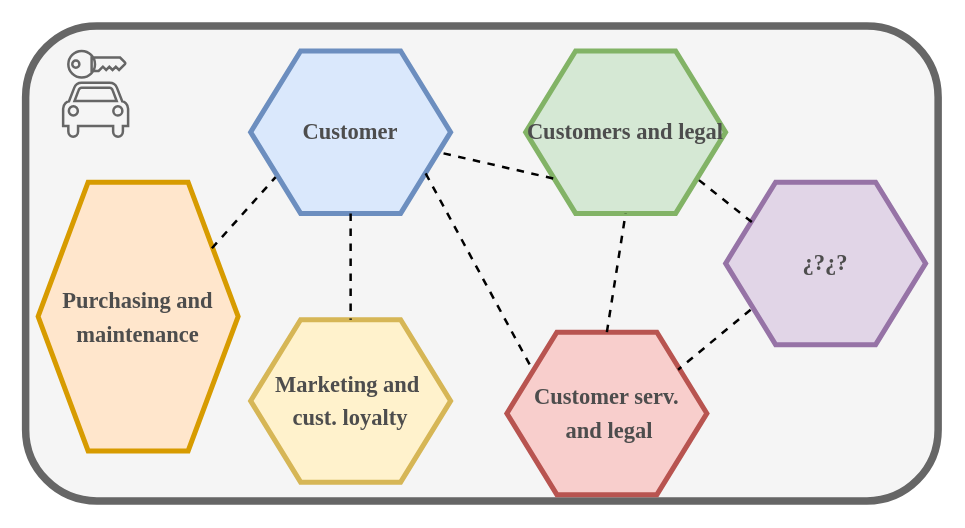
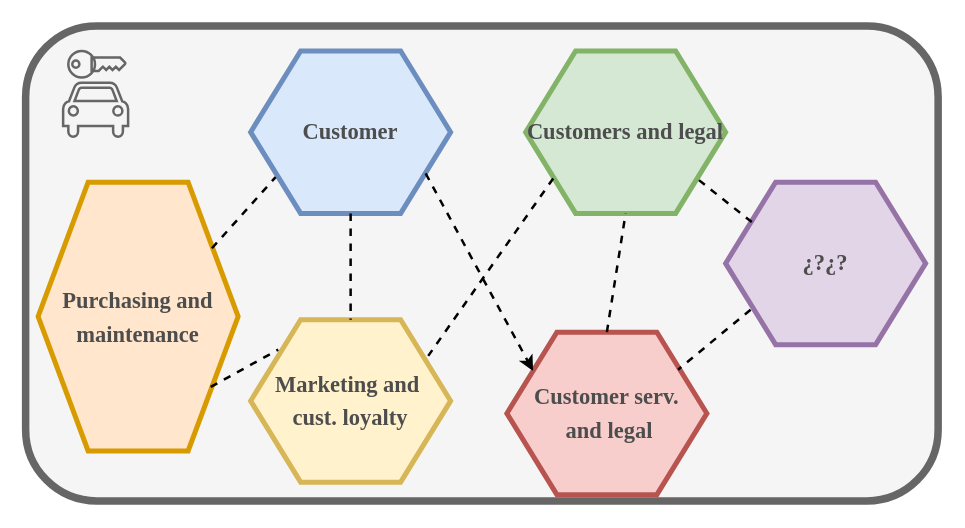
edge "Customer" -- "Customers and legal": now "Marketing and cust. loyalty" -- "Customers and legal"
edge "Customer" -- "Customer serv. and legal": arrowhead none -> classic
edge "Purchasing and maintenance" -- "Marketing and cust. loyalty": added
